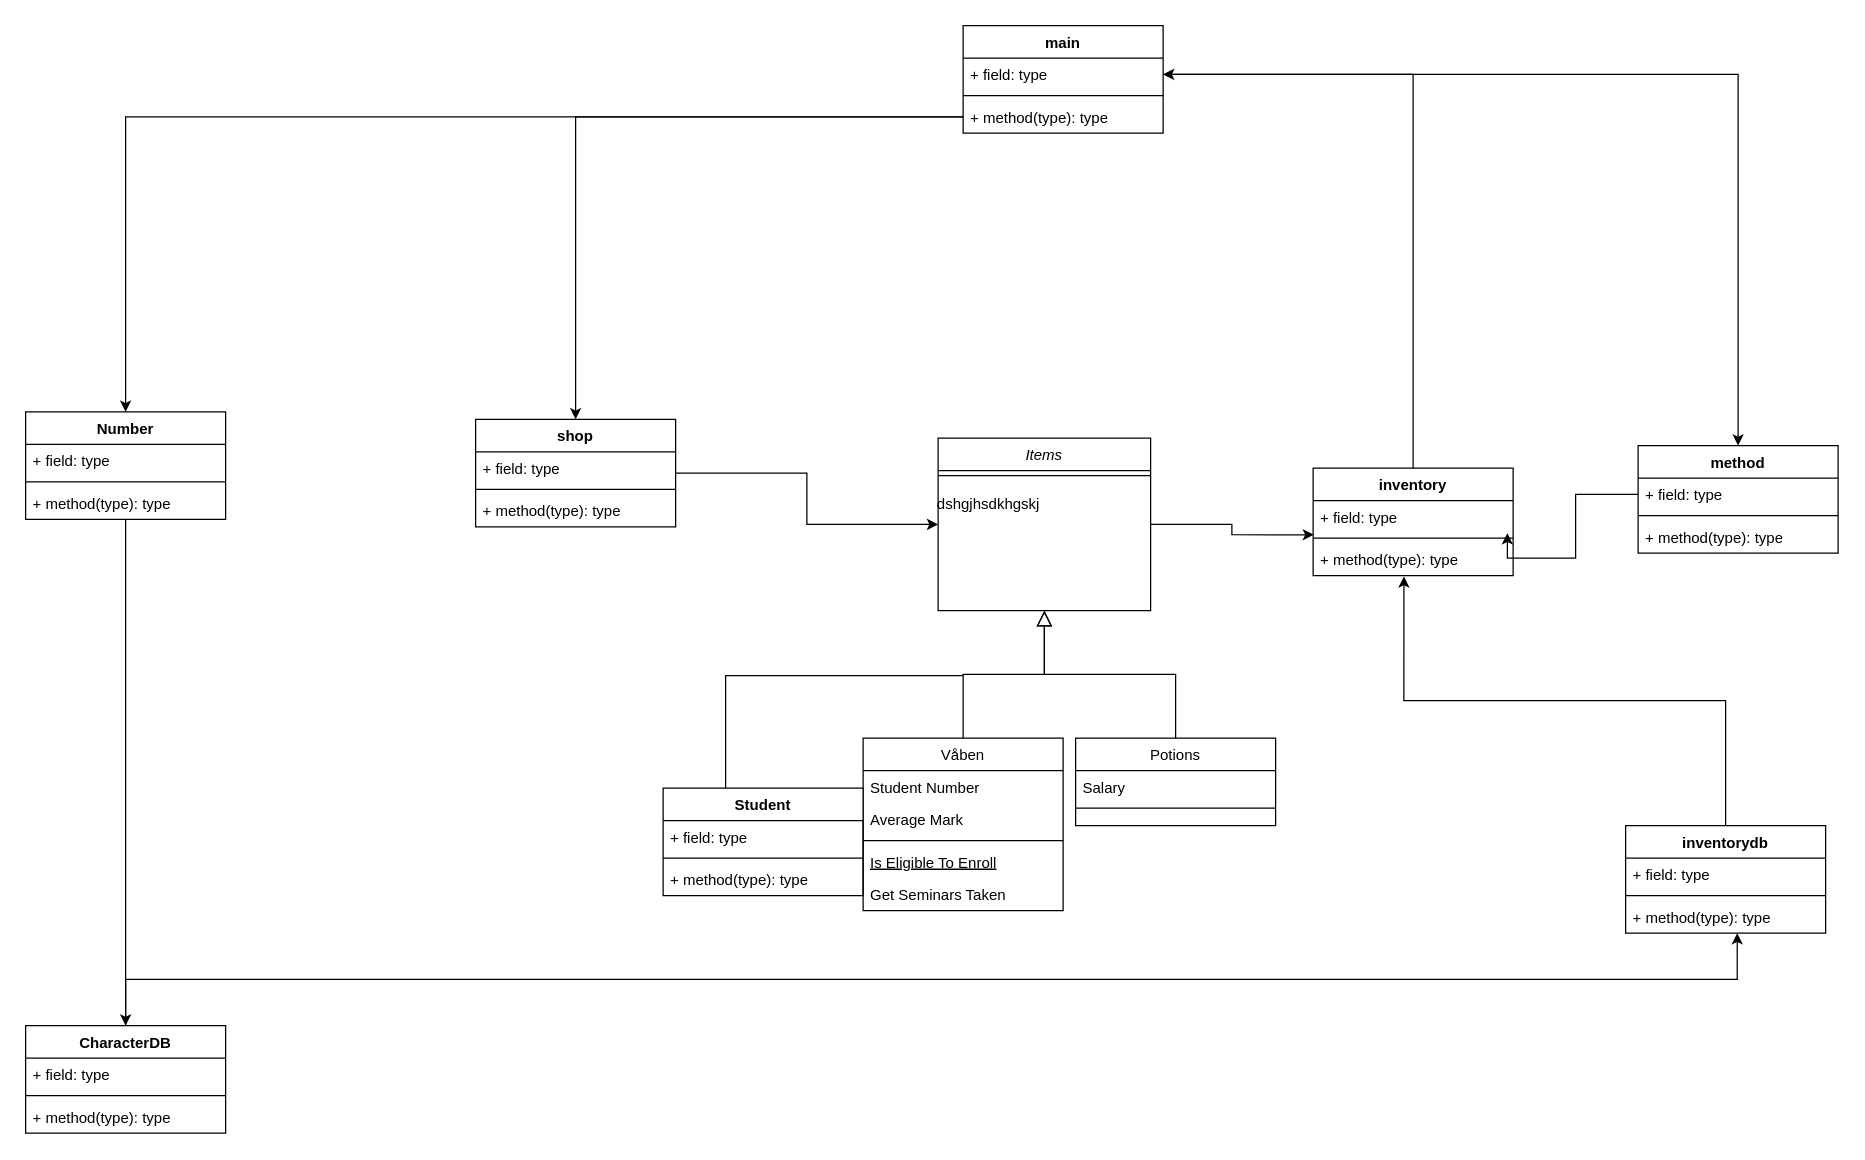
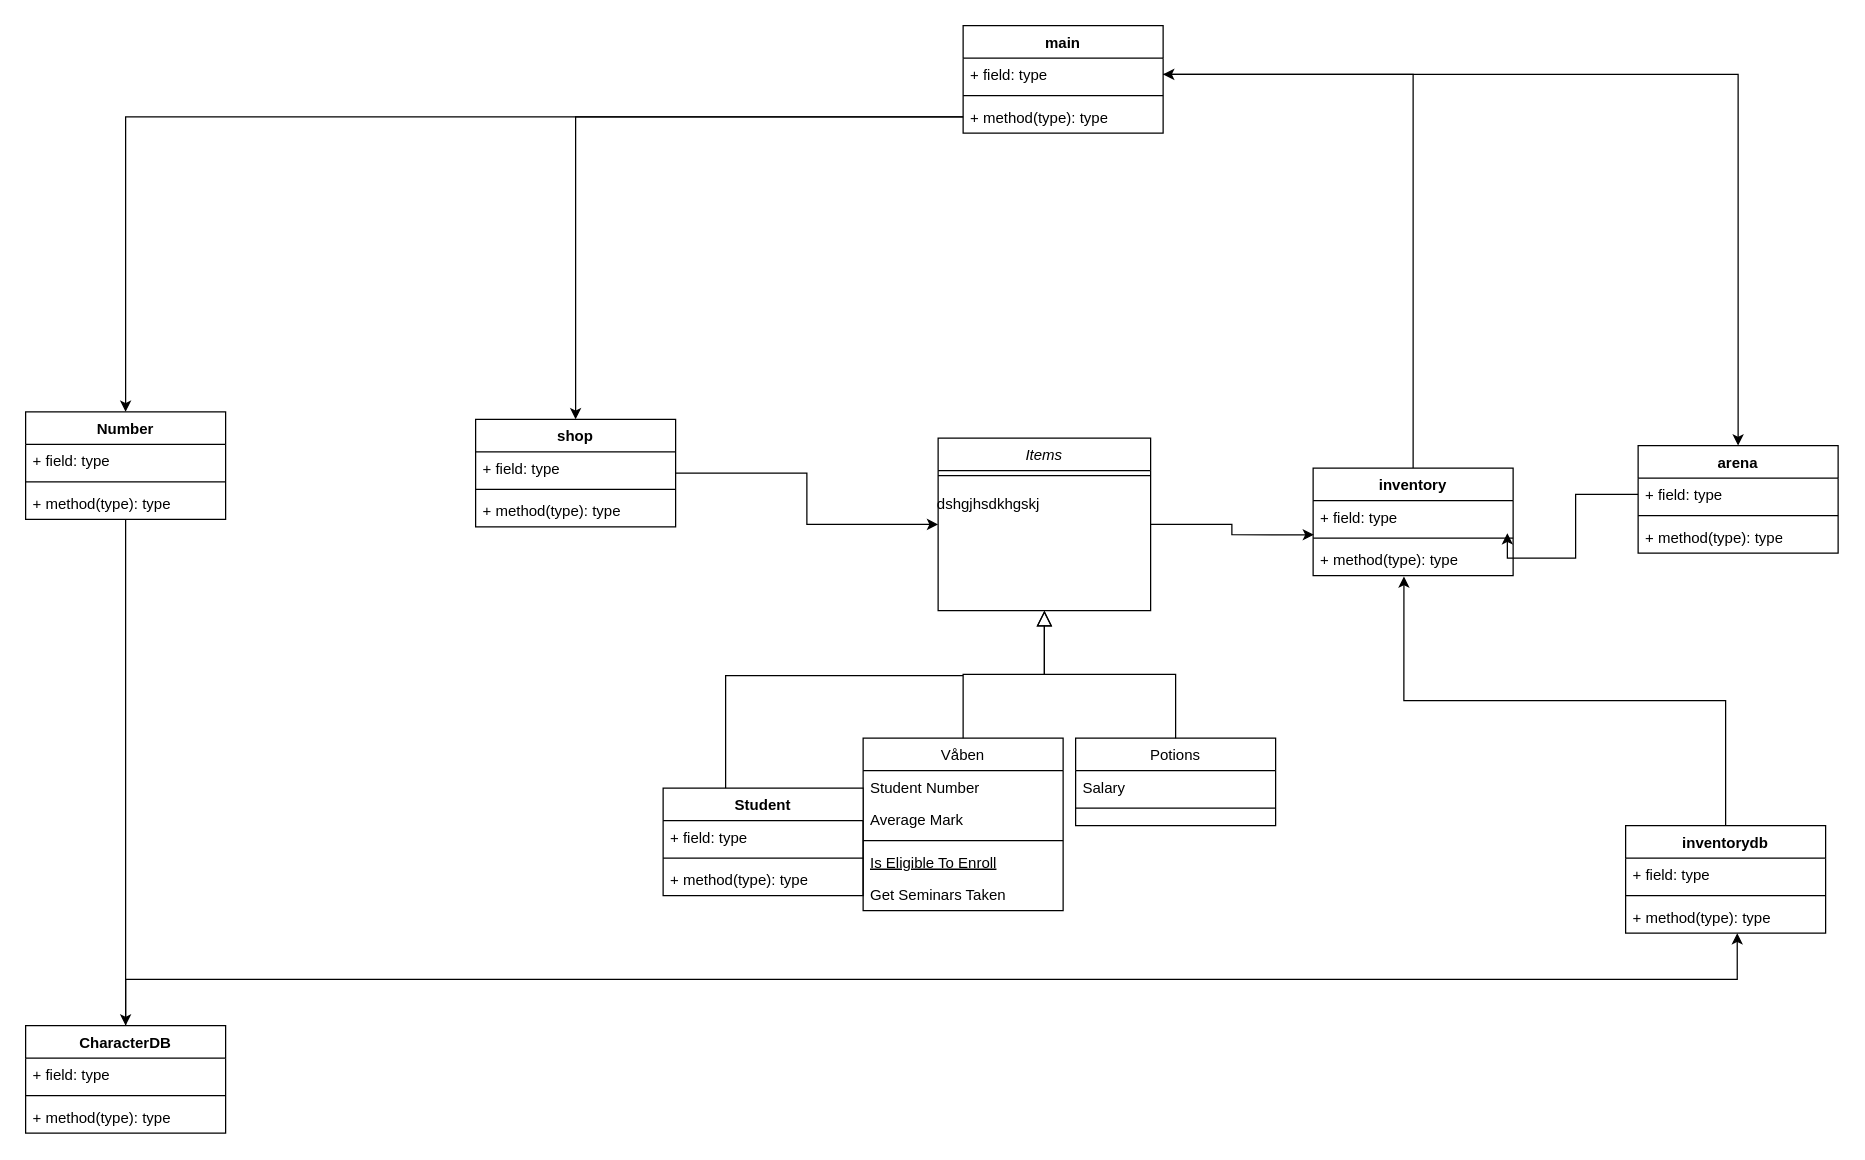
node "method": label "method" -> "arena"
